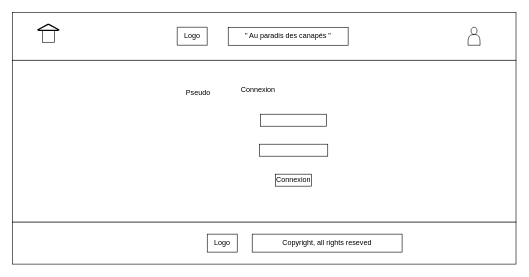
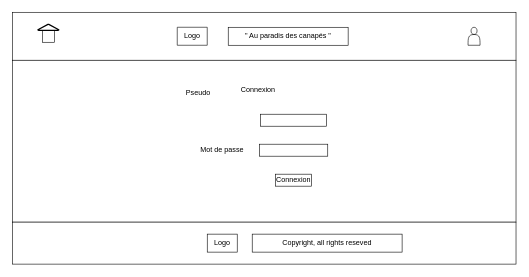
node "Mot de passe": added
